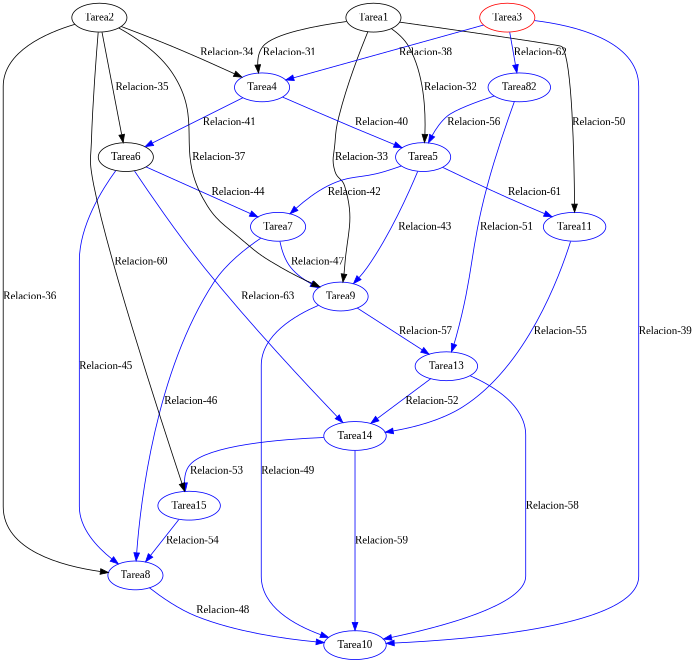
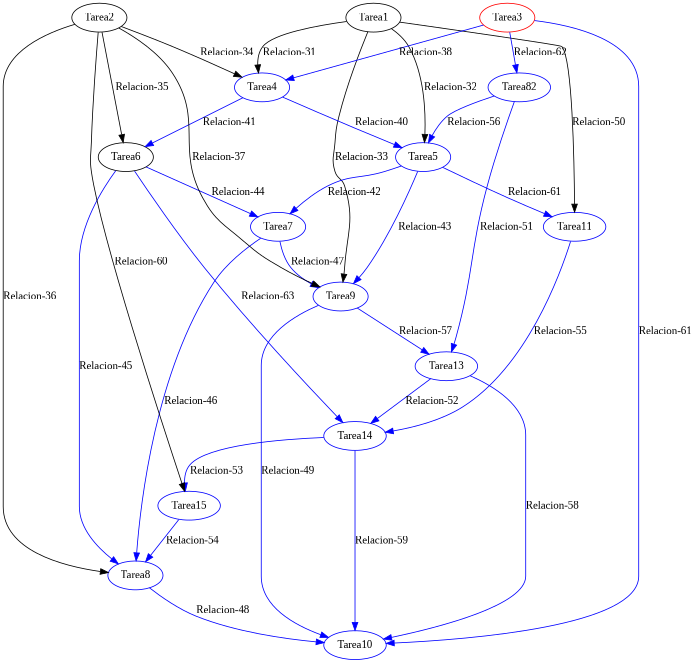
edge "Tarea3" -> "Tarea10": label "Relacion-39" -> "Relacion-61"
